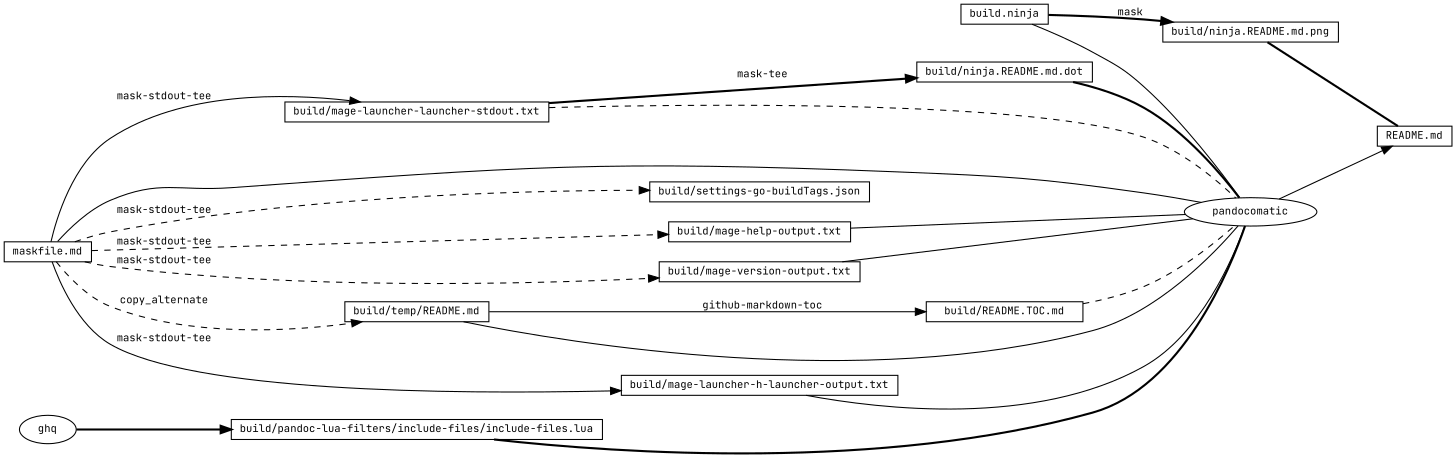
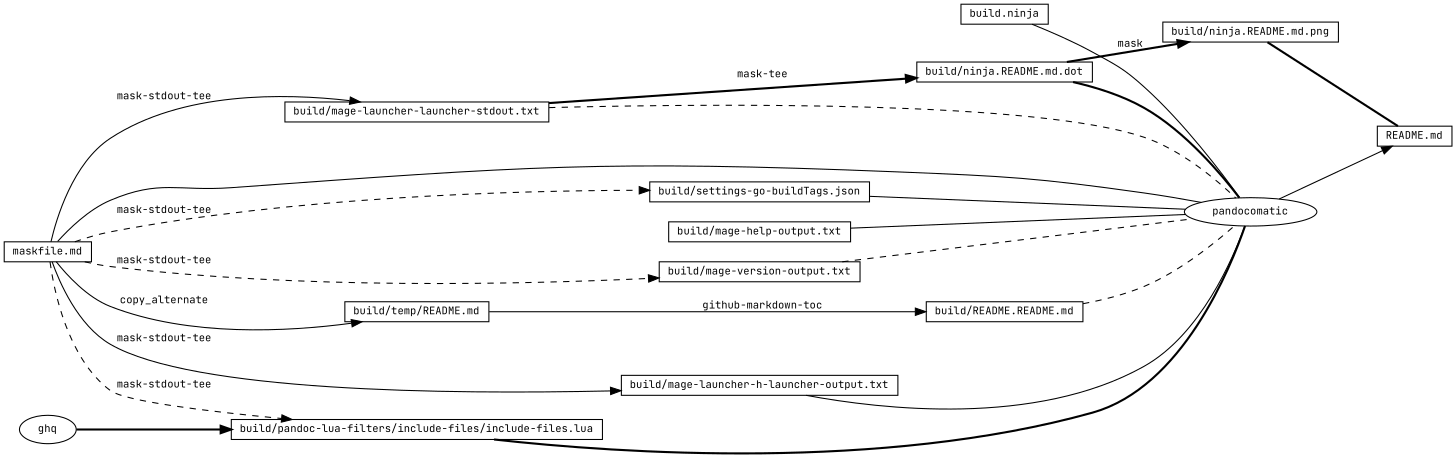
edge "build.ninja" -> "build/ninja.README.md.png": now "build/ninja.README.md.dot" -> "build/ninja.README.md.png"
edge "pandocomatic" -- "build/mage-version-output.txt": style solid -> dashed
edge "maskfile.md" -> "build/mage-help-output.txt": now "maskfile.md" -> "build/pandoc-lua-filters/include-files/include-files.lua"
node "build/README.TOC.md": label "build/README.TOC.md" -> "build/README.README.md"
edge "maskfile.md" -> "build/temp/README.md": style dashed -> solid
edge "pandocomatic" -- "build/temp/README.md": now "pandocomatic" -- "build/settings-go-buildTags.json"
